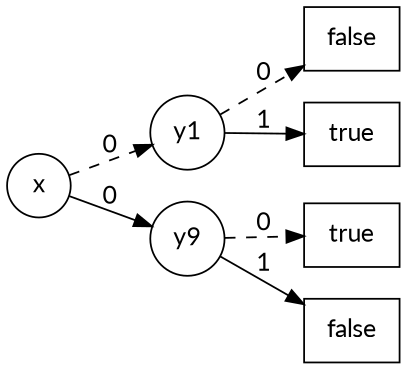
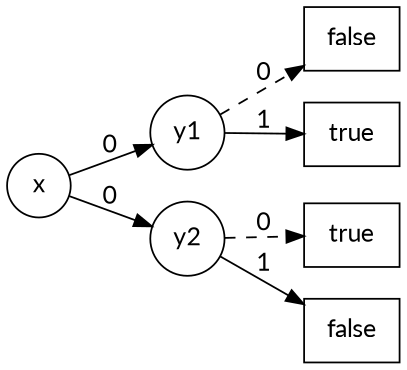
edge "x" -> "y1": style dashed -> solid
node "y9": label "y9" -> "y2"
